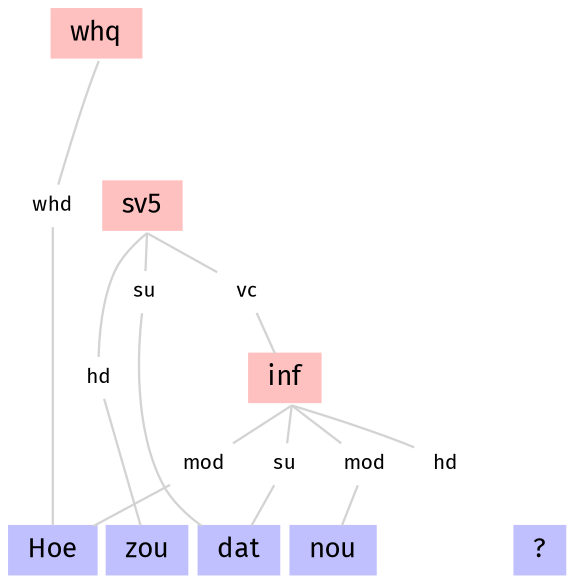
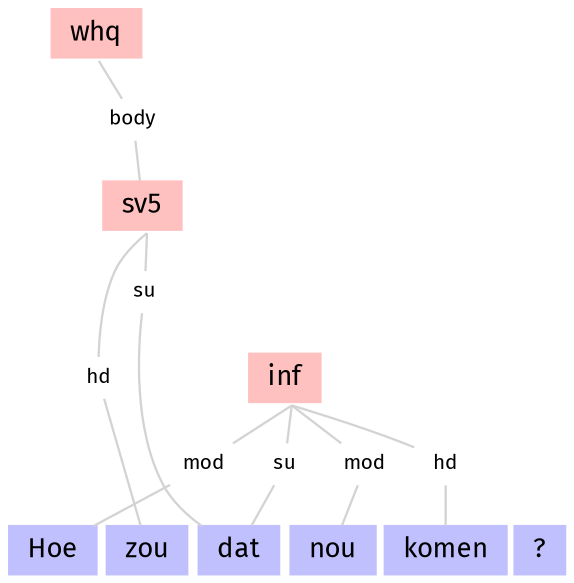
node "body": added
node "whd": removed
node "vc": removed
node "komen": added
